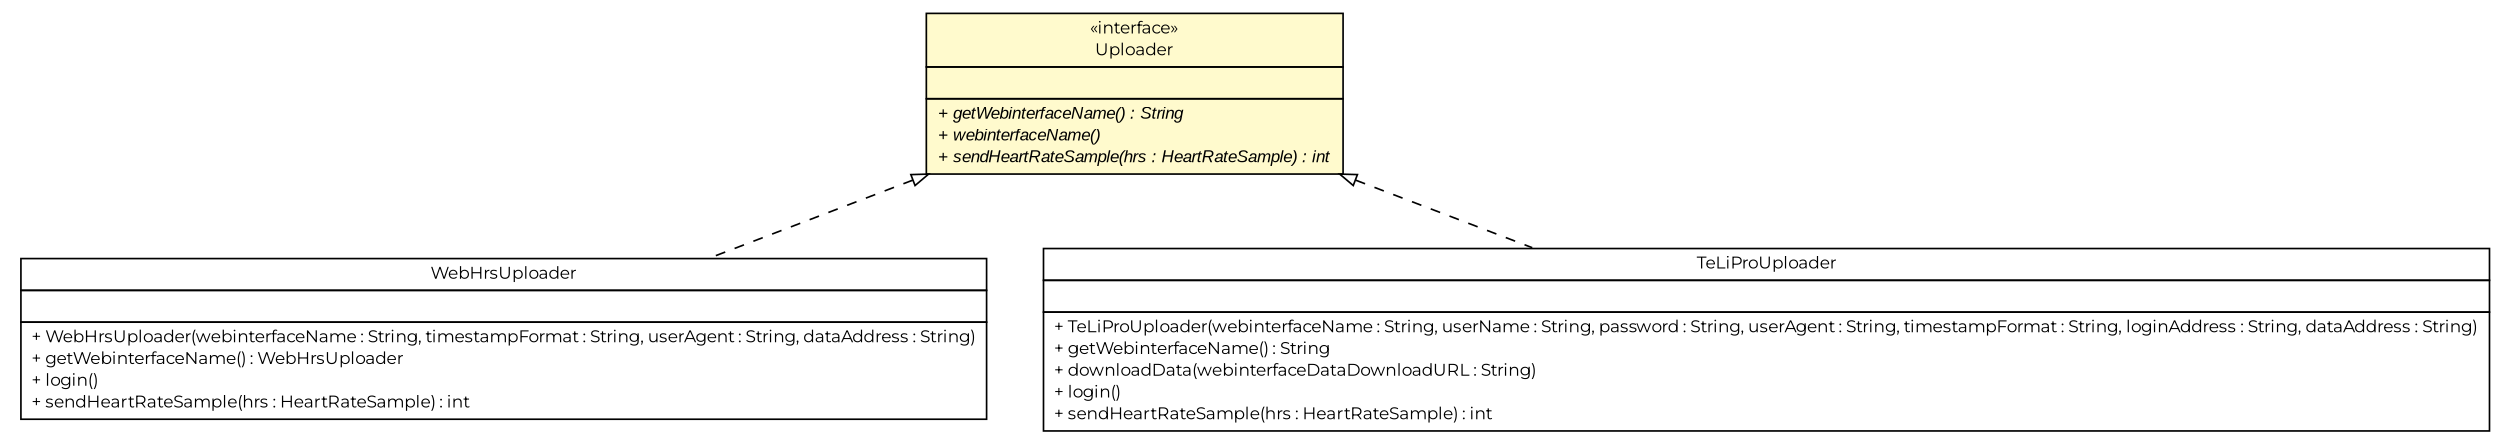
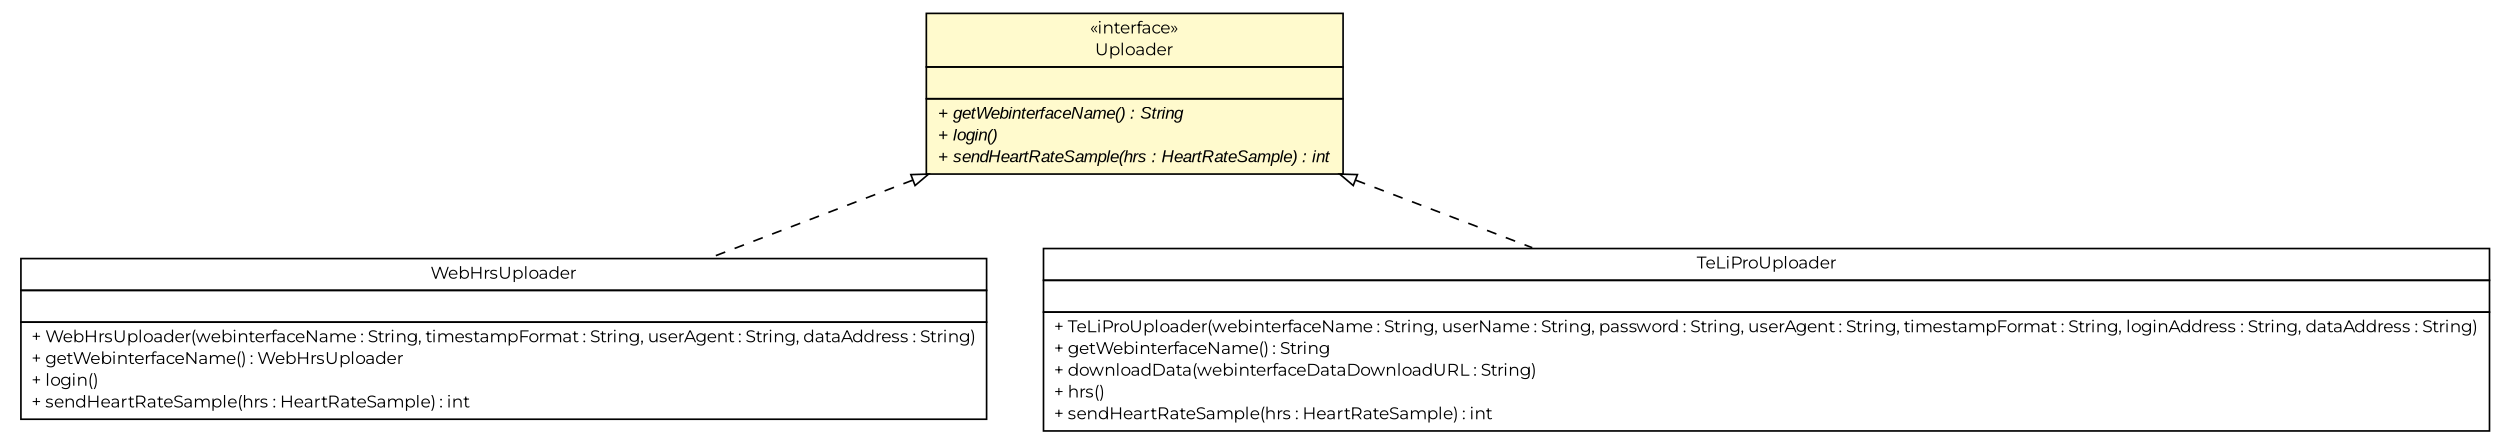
node "Uploader": text "+ webinterfaceName()" -> "+ login()"
node "TeLiProUploader": text "+ login()" -> "+ hrs()"
